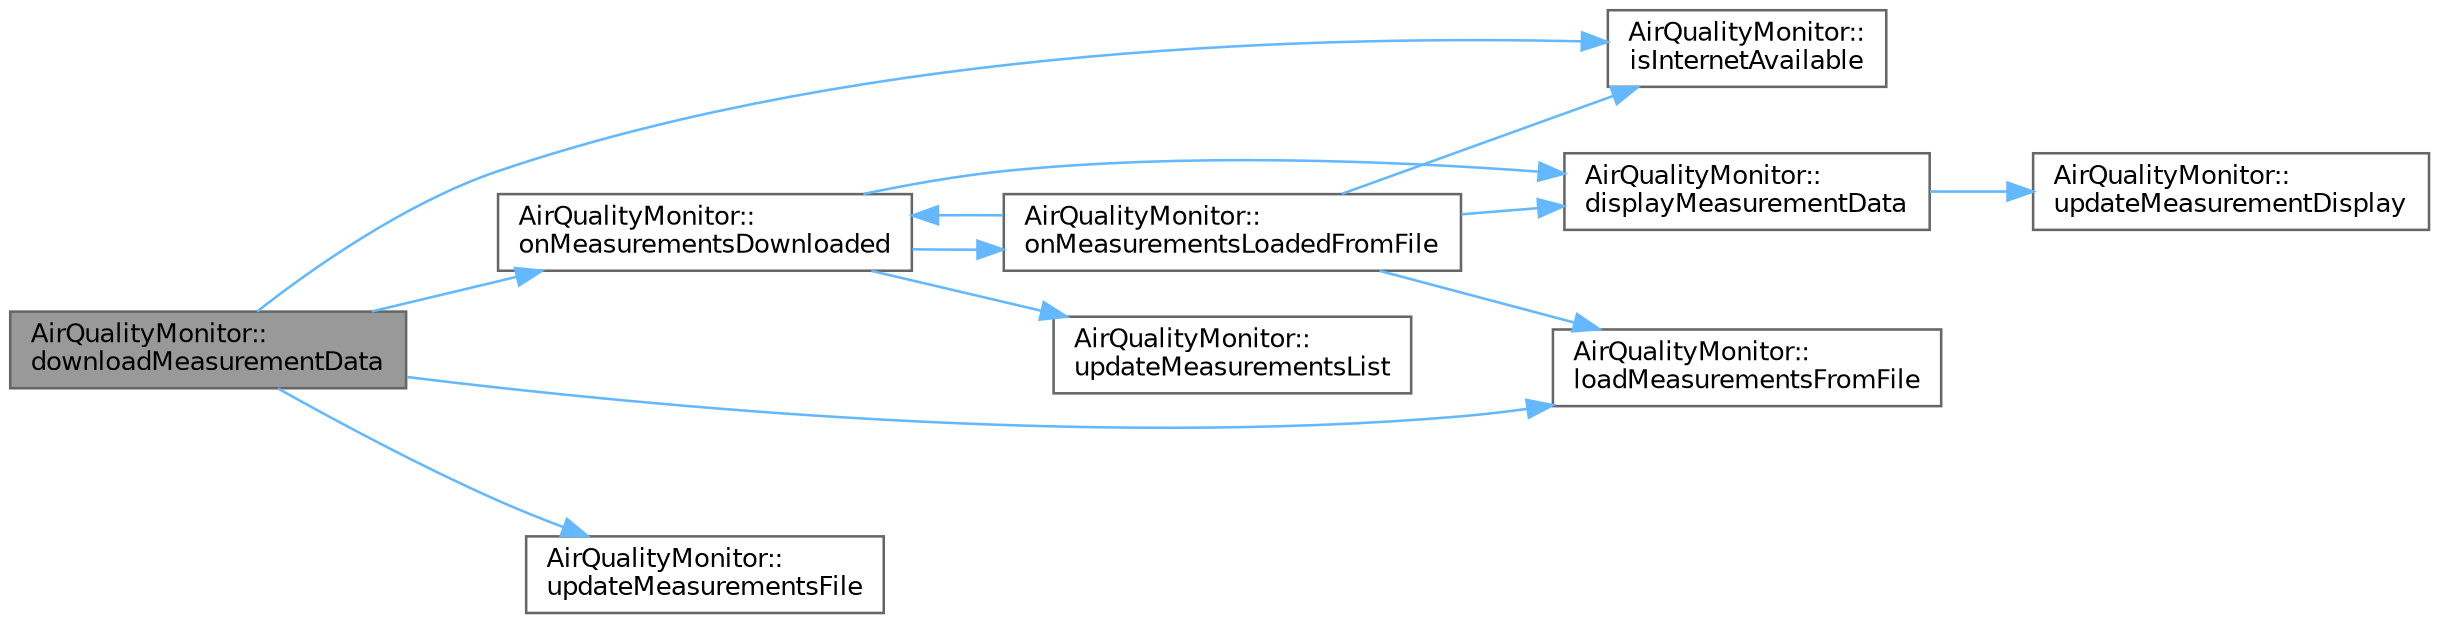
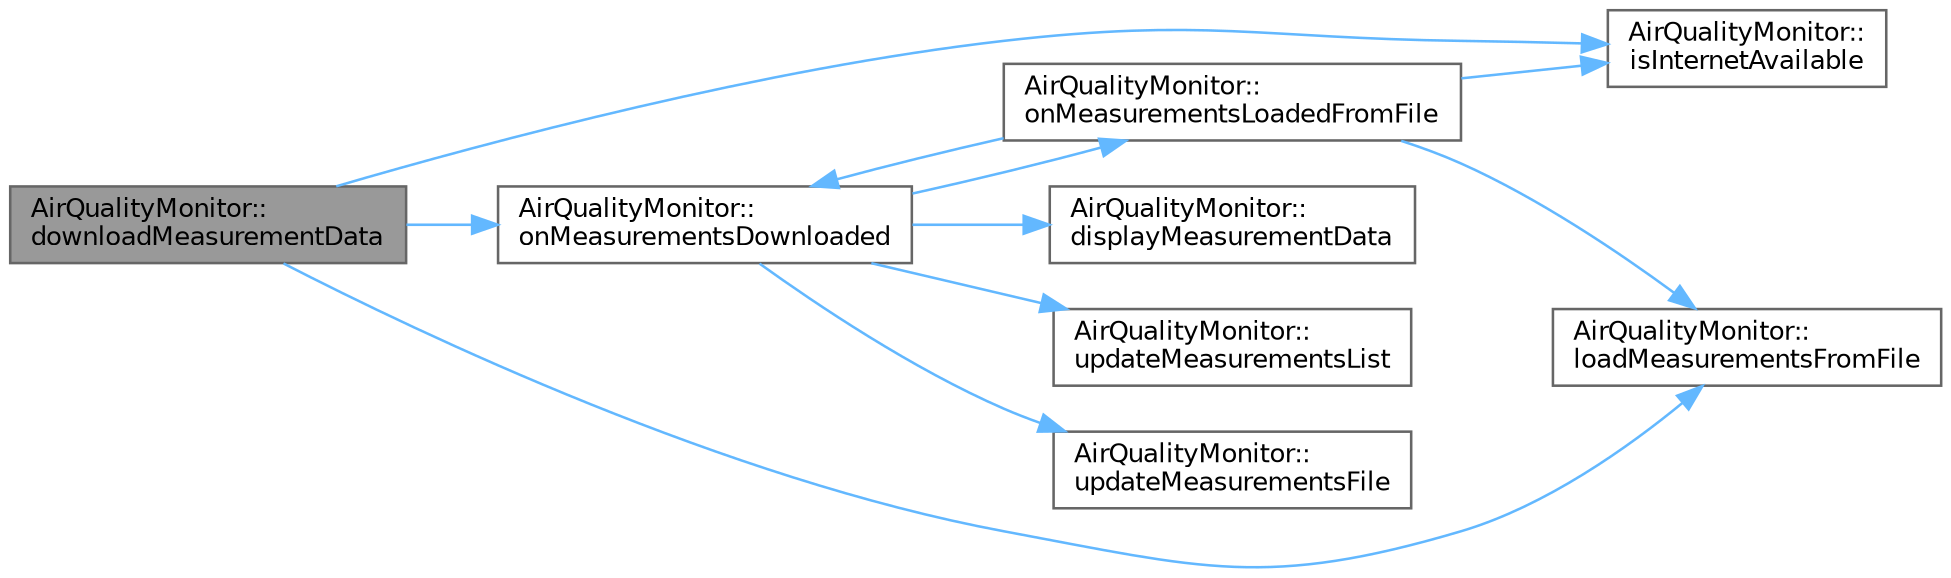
node "AirQualityMonitor:: updateMeasurementDisplay": removed
edge "AirQualityMonitor:: onMeasurementsLoadedFromFile" -> "AirQualityMonitor:: displayMeasurementData": removed
edge "AirQualityMonitor:: downloadMeasurementData" -> "AirQualityMonitor:: updateMeasurementsFile": now "AirQualityMonitor:: onMeasurementsDownloaded" -> "AirQualityMonitor:: updateMeasurementsFile"
